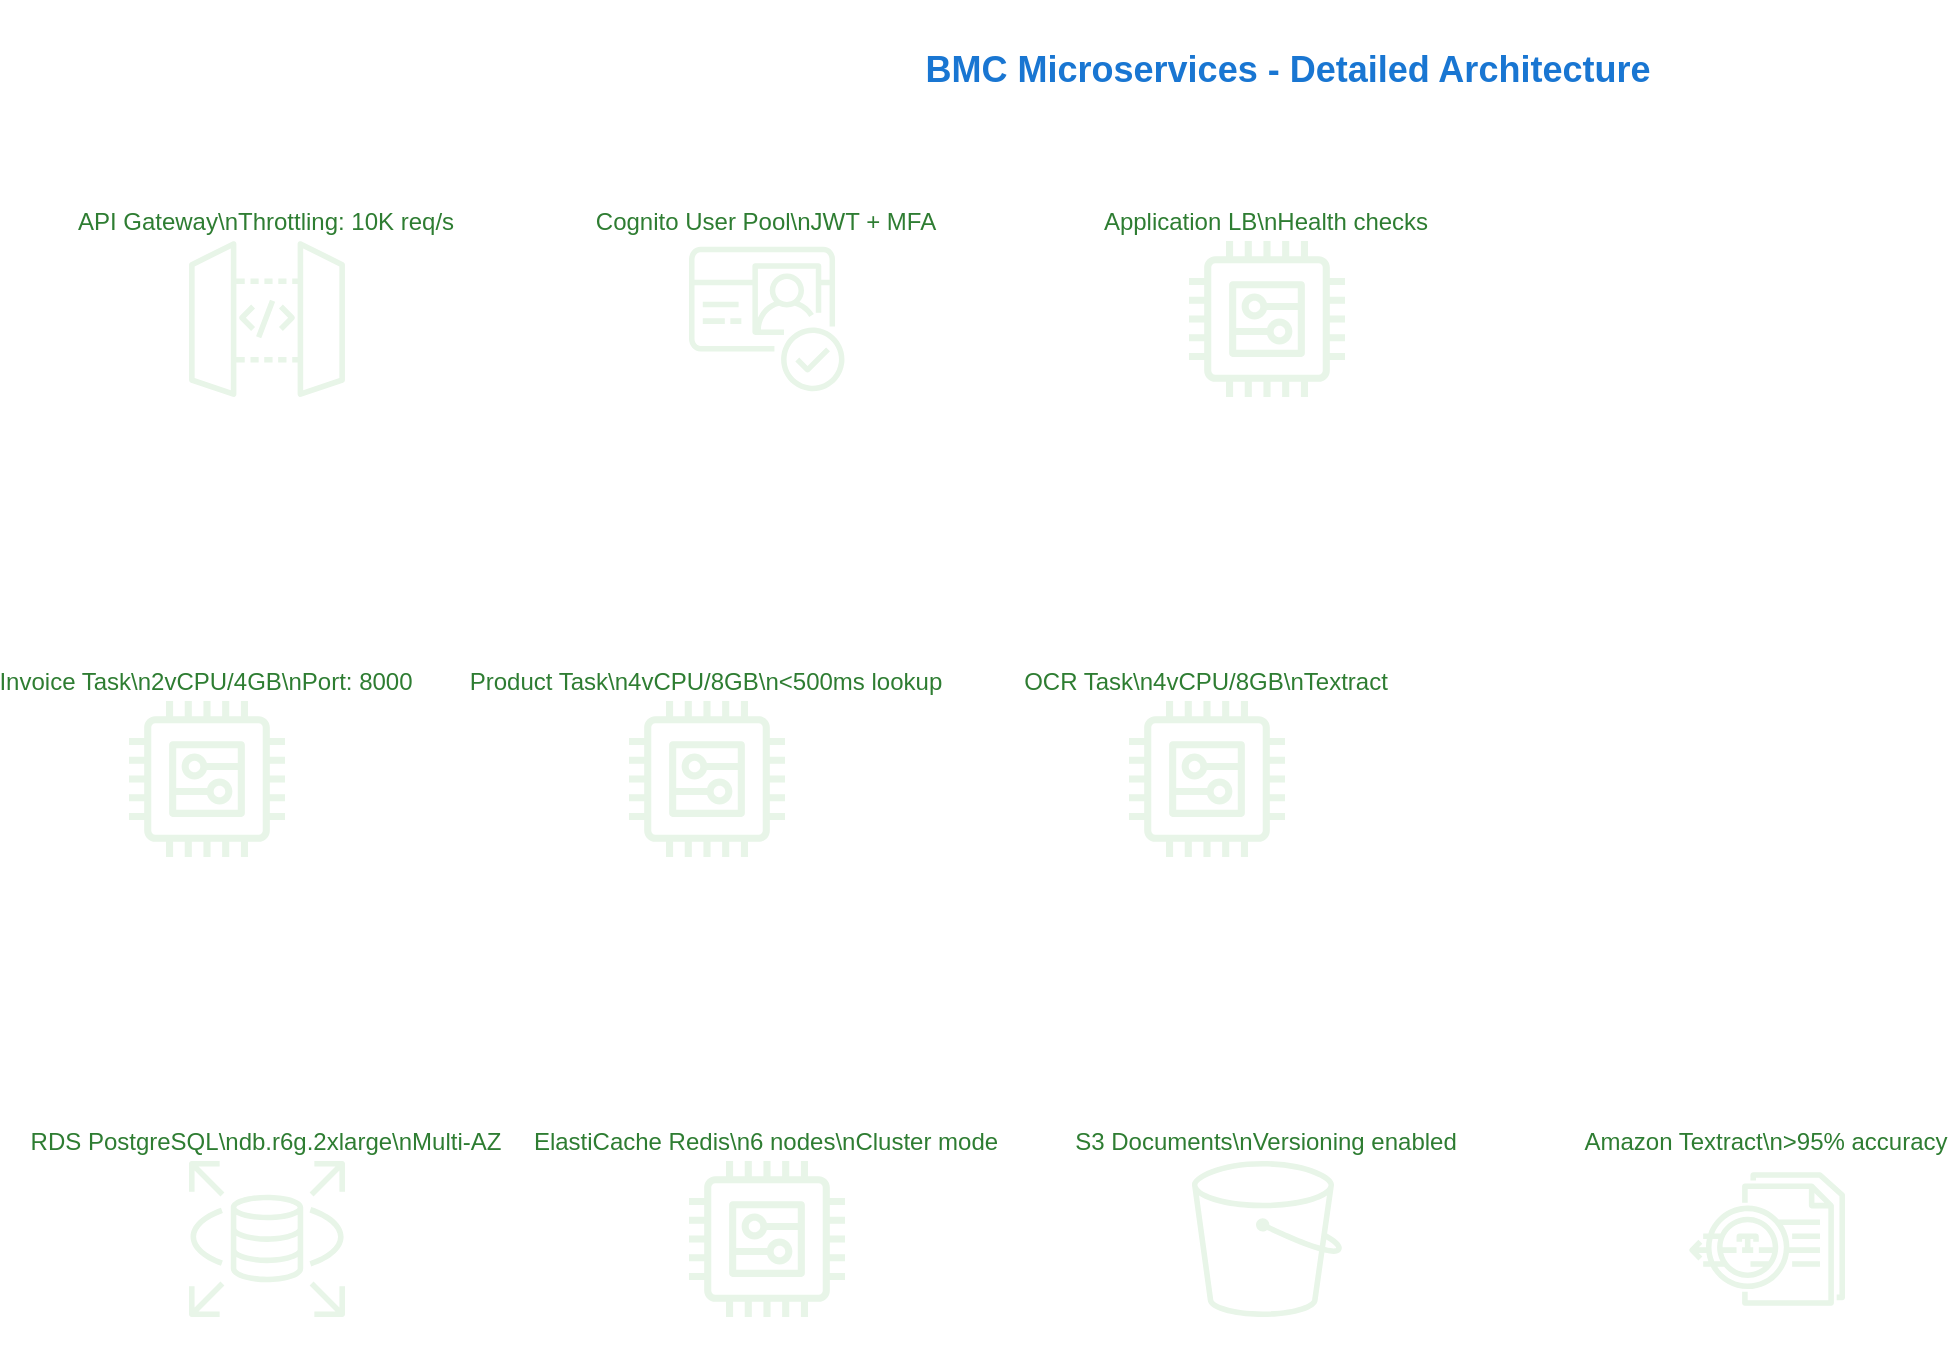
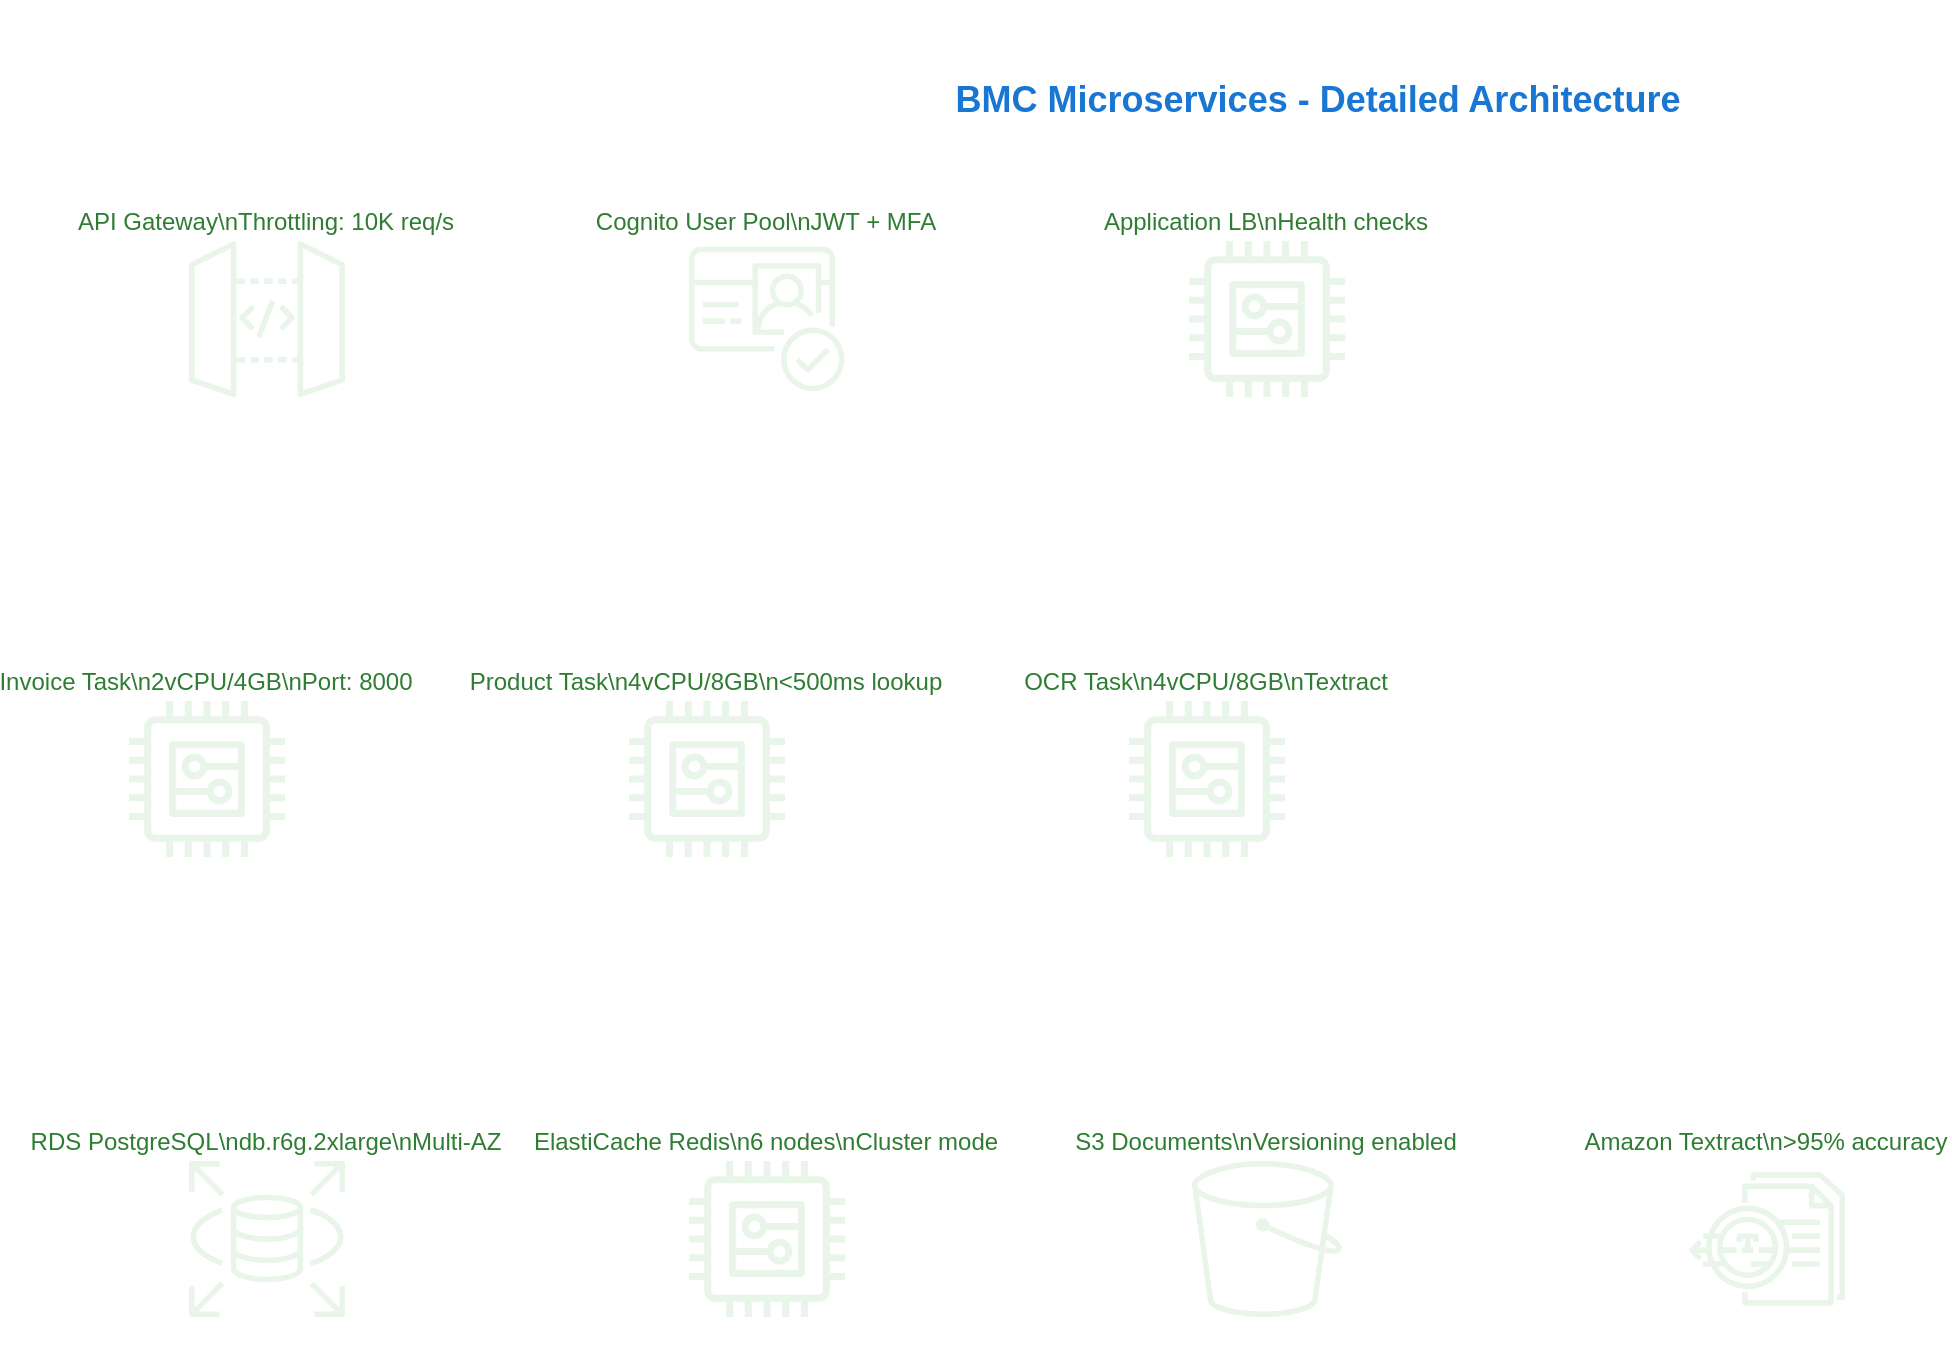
node "BMC Microservices - Detailed Architecture": moved (1289, 71) -> (1319, 101)
